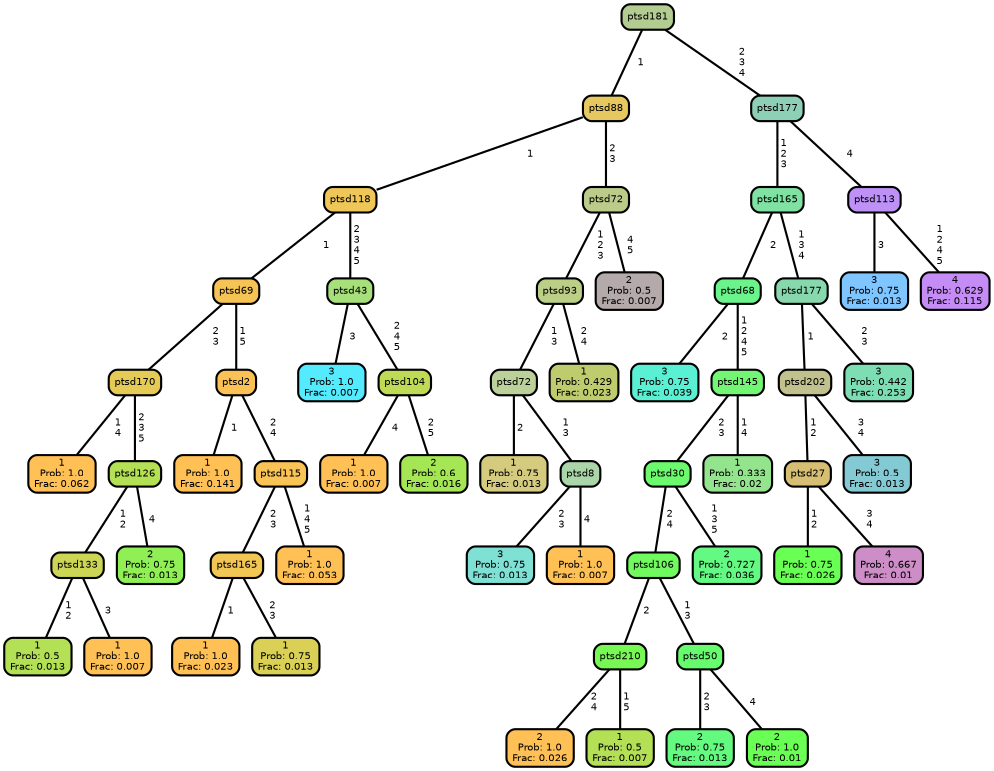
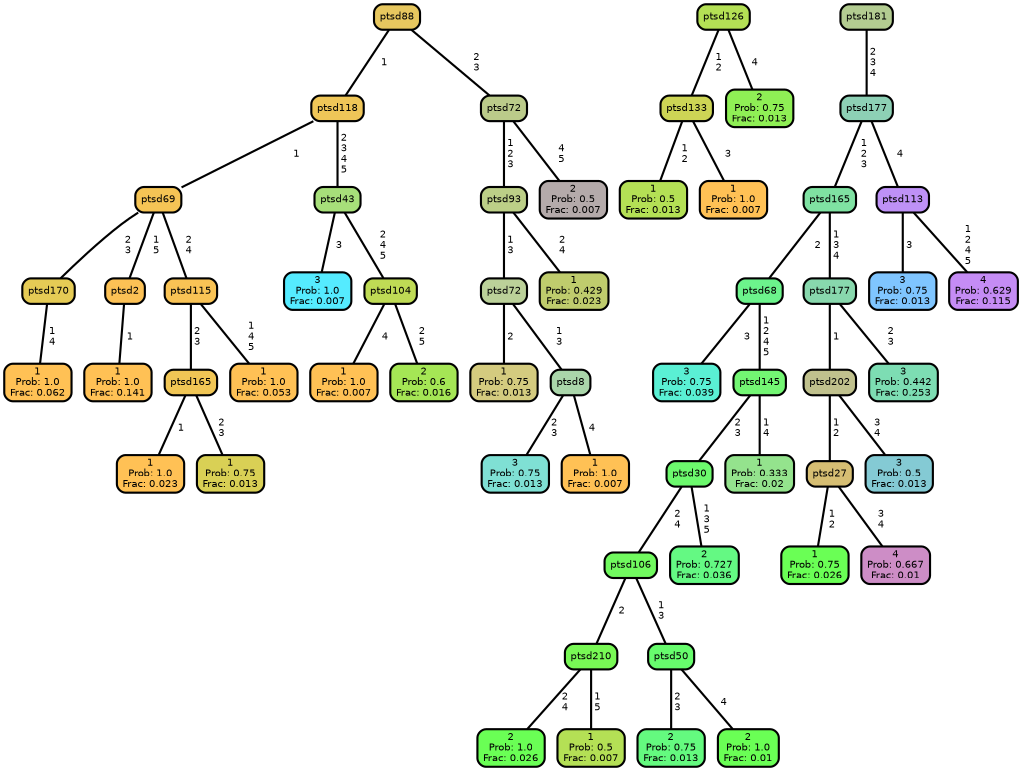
edge "ptsd181" -- "ptsd88": removed, label "1"
edge "ptsd68" -- "3 Prob: 0.75 Frac: 0.039": label " 2" -> " 3"
edge "ptsd170" -- "ptsd126": removed, label "2 3 5"
edge "ptsd2" -- "ptsd115": now "ptsd69" -- "ptsd115"
node "2 Prob: 1.0 Frac: 0.026": fillcolor #ffc155 -> #6aff55
